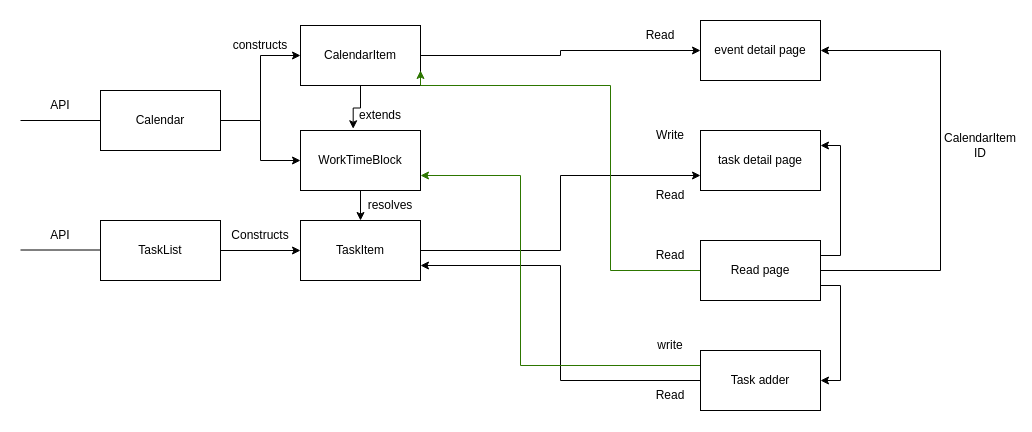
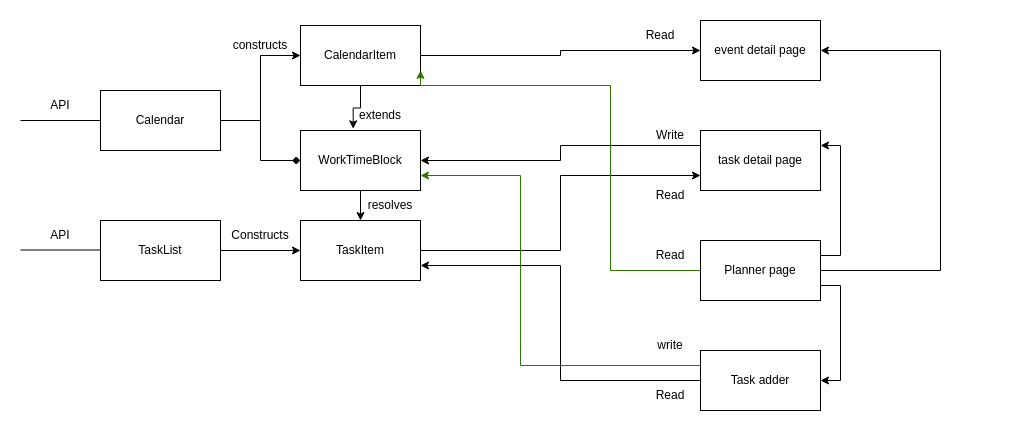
node "CalendarItem ID": removed
edge "task detail page" -> "WorkTimeBlock": added
edge "Calendar" -> "WorkTimeBlock": arrowhead classic -> diamond
node "Read page": label "Read page" -> "Planner page"
